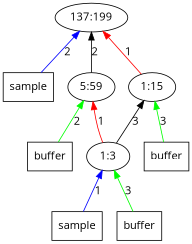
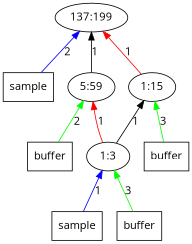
edge "5:59" -> "137:199": label "2" -> "1"
edge "1:3" -> "1:15": label "3" -> "1"
